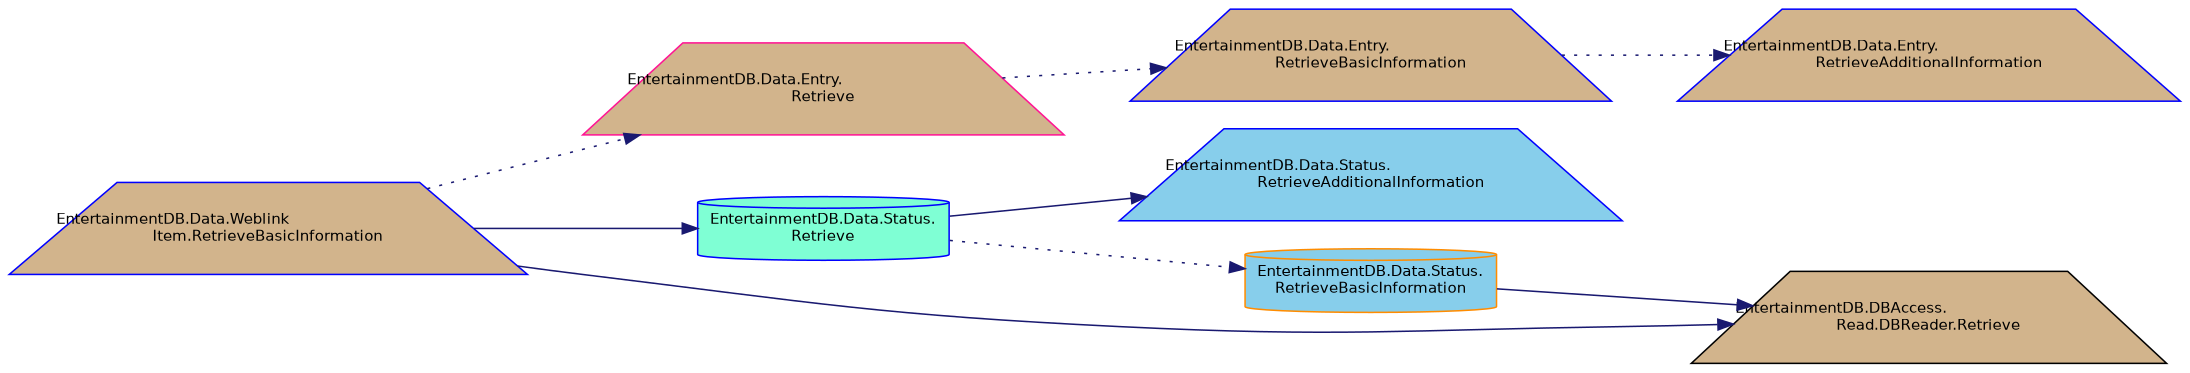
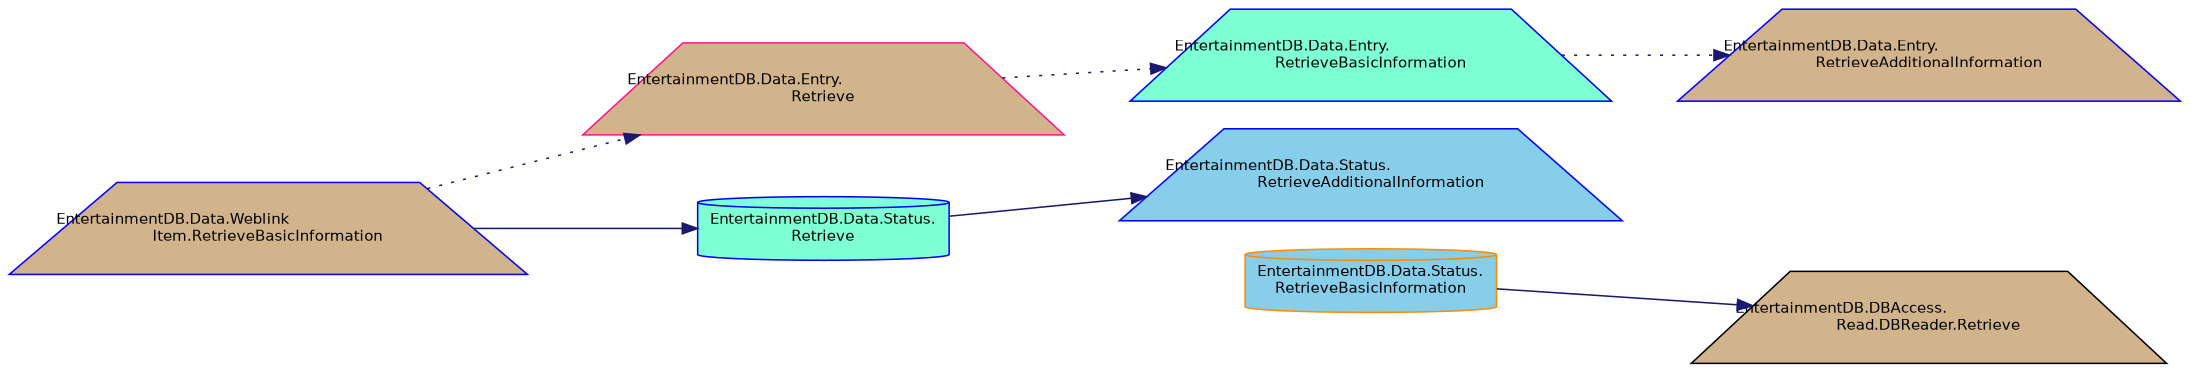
node "EntertainmentDB.Data.Entry. RetrieveBasicInformation": fillcolor tan -> aquamarine
edge "EntertainmentDB.Data.Status. Retrieve" -> "EntertainmentDB.Data.Status. RetrieveBasicInformation": removed
edge "EntertainmentDB.Data.Weblink Item.RetrieveBasicInformation" -> "EntertainmentDB.DBAccess. Read.DBReader.Retrieve": removed
